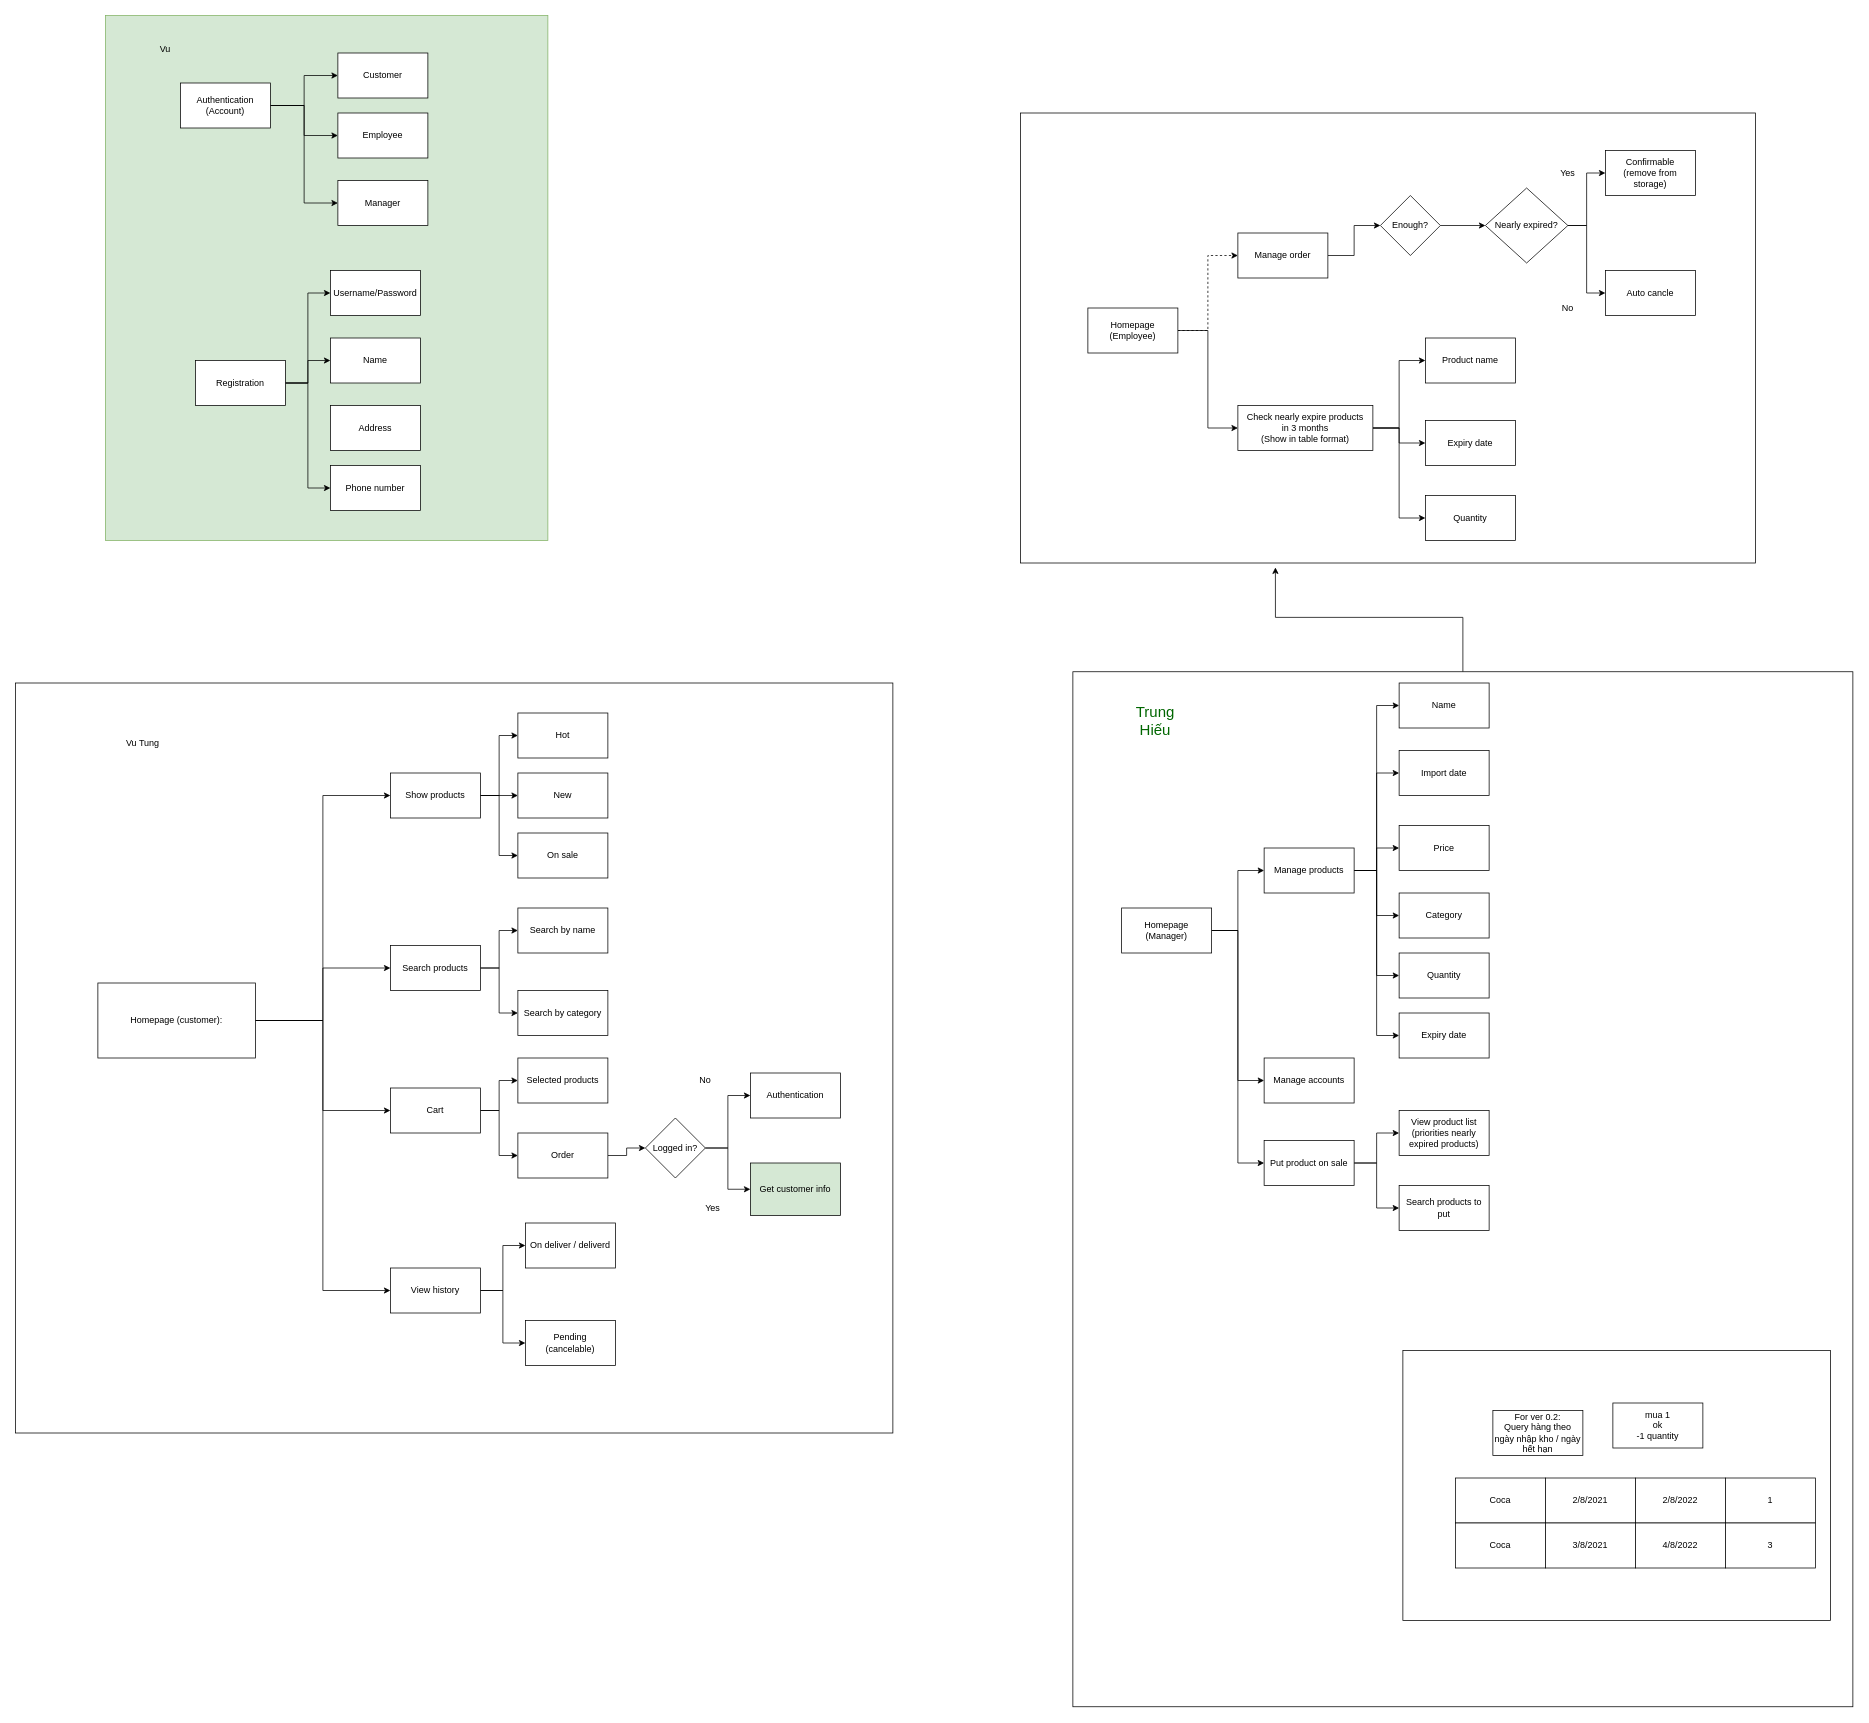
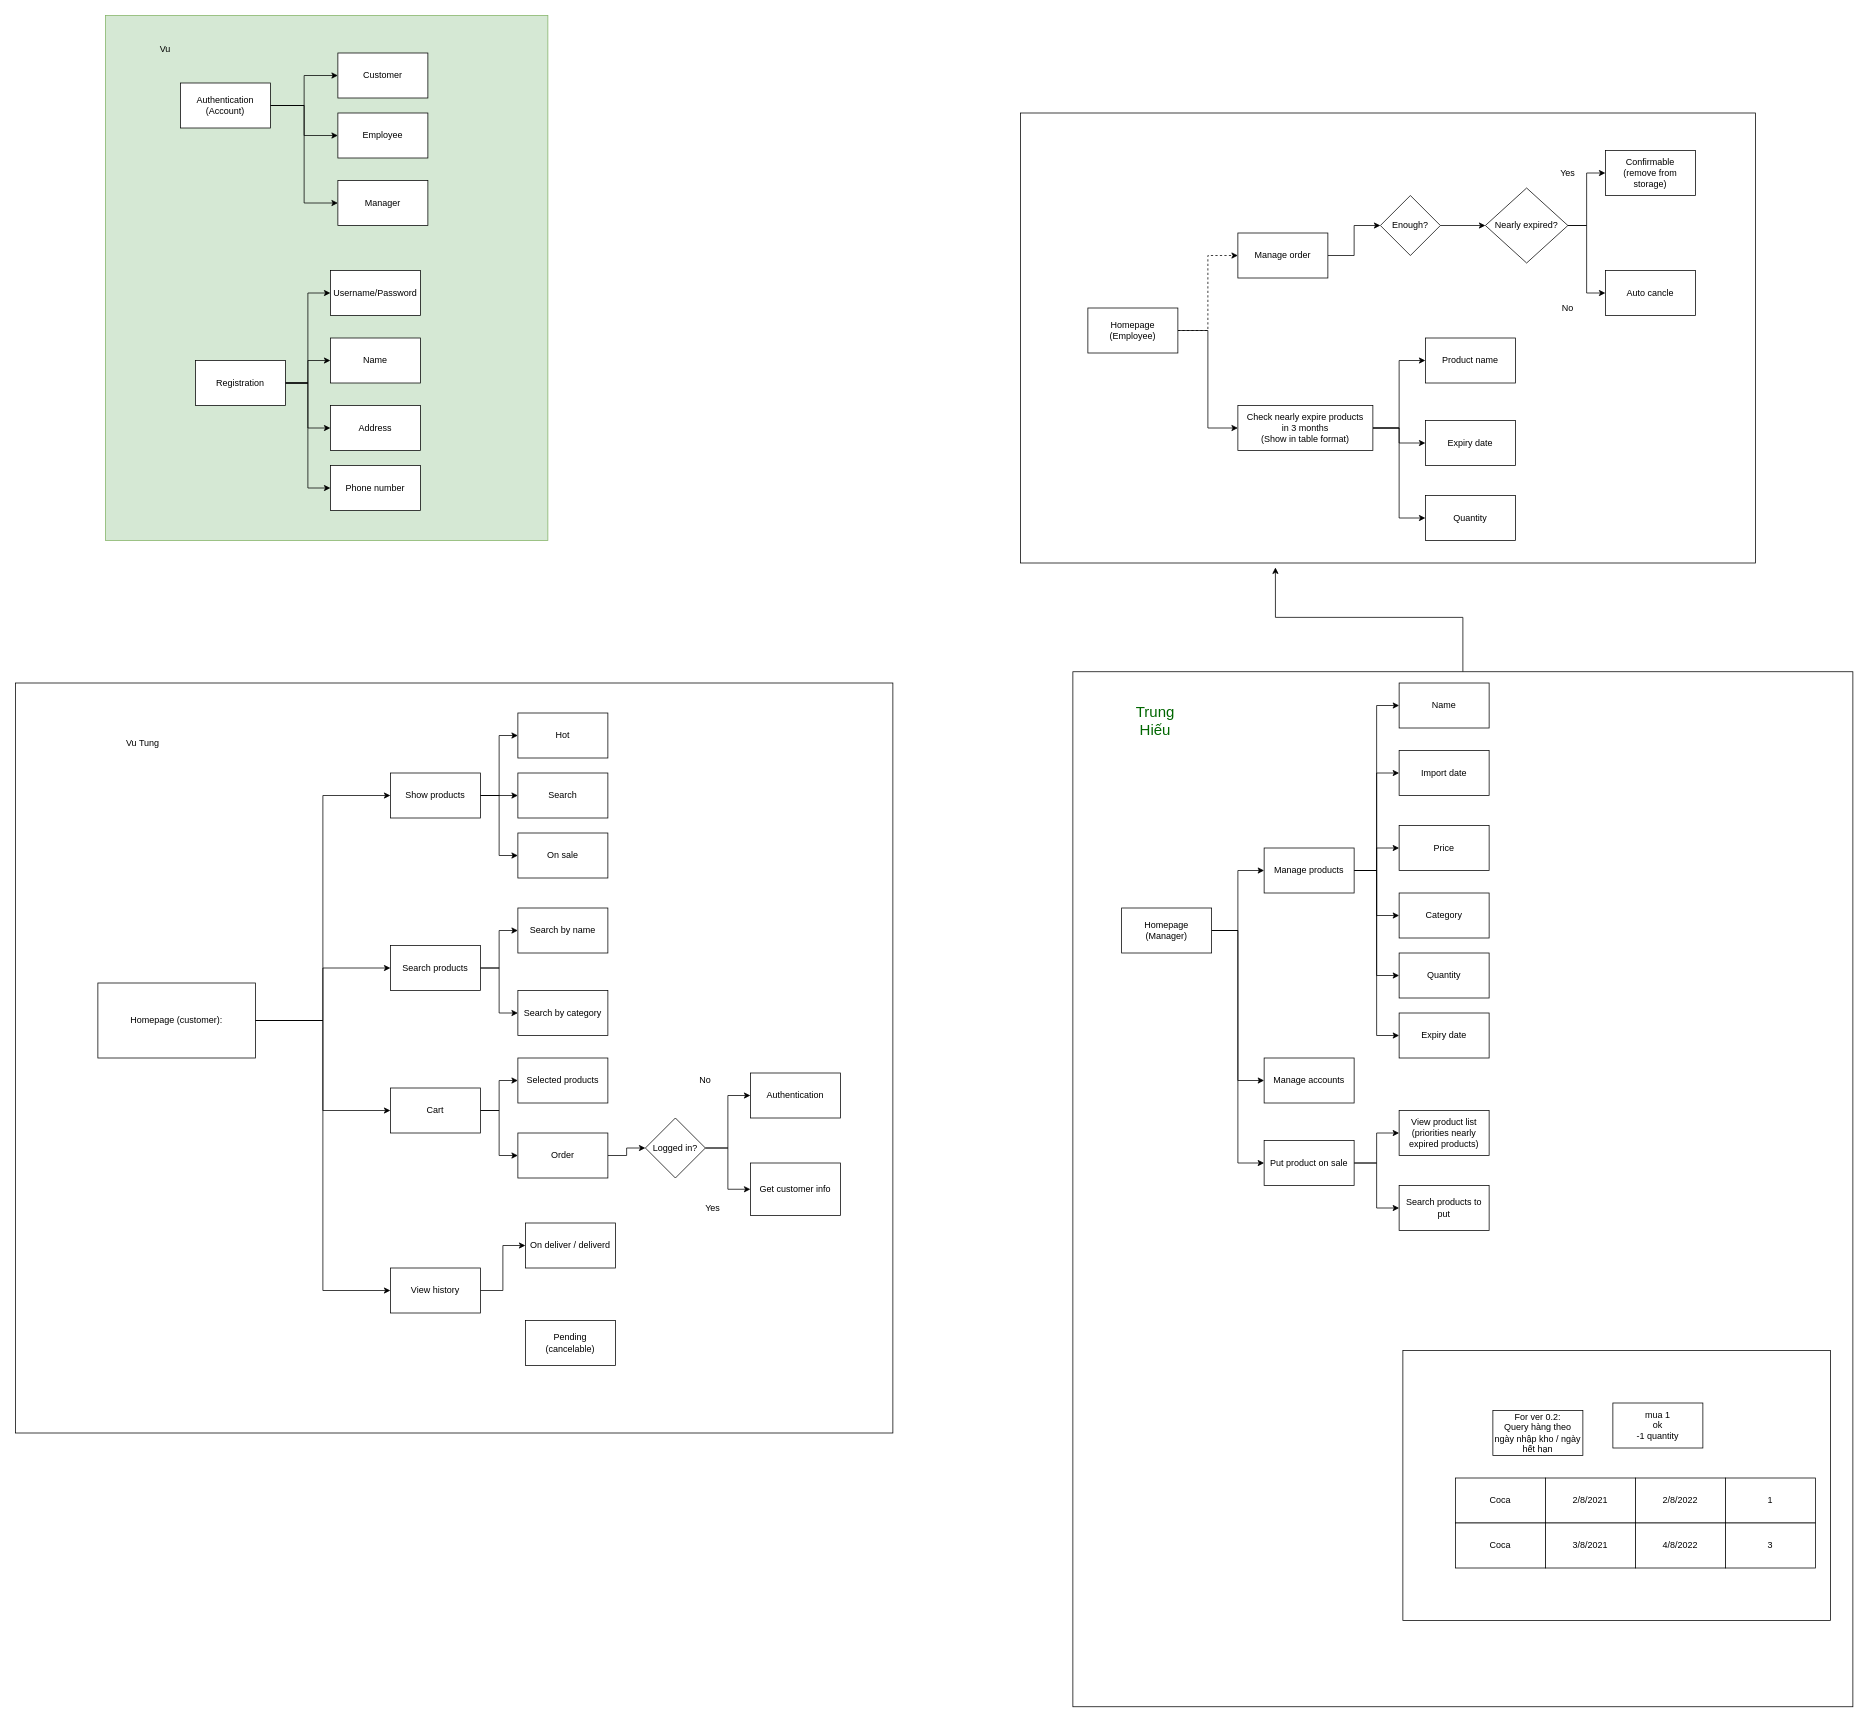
edge "Registration" -> "Address": added
node "New": label "New" -> "Search"
node "Get customer info": fillcolor #d5e8d4 -> #ffffff
edge "View history" -> "Pending (cancelable)": removed
